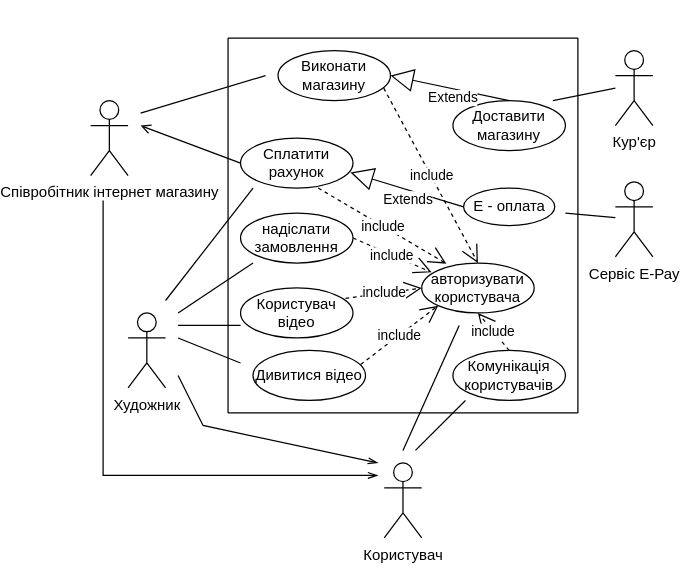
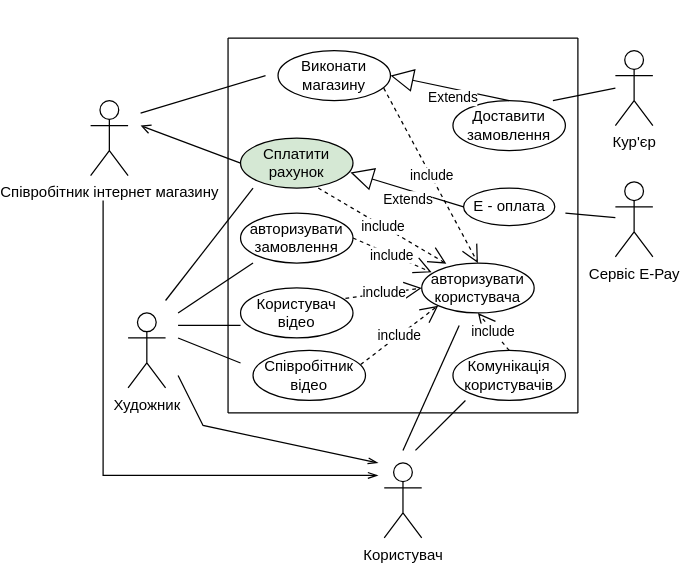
node "Доставити магазину": label "Доставити магазину" -> "Доставити замовлення"
node "Сплатити рахунок": fillcolor #ffffff -> #d5e8d4
node "надіслати замовлення": label "надіслати замовлення" -> "авторизувати замовлення"
node "Дивитися відео": label "Дивитися відео" -> "Співробітник відео"
